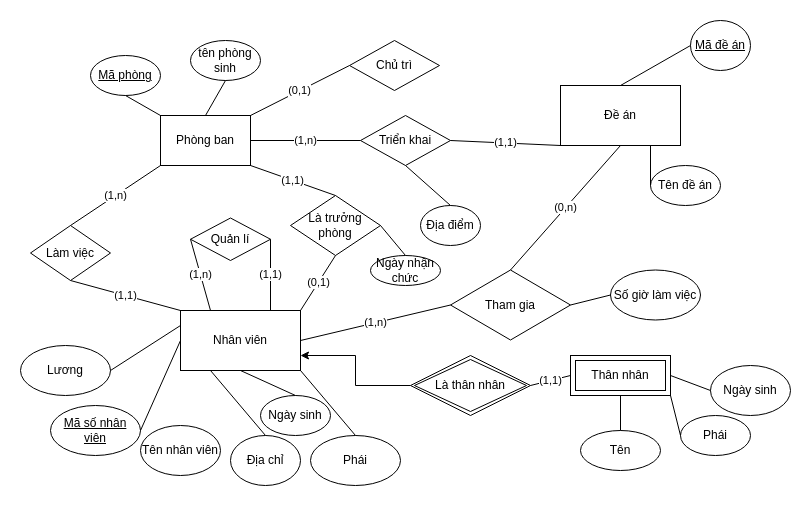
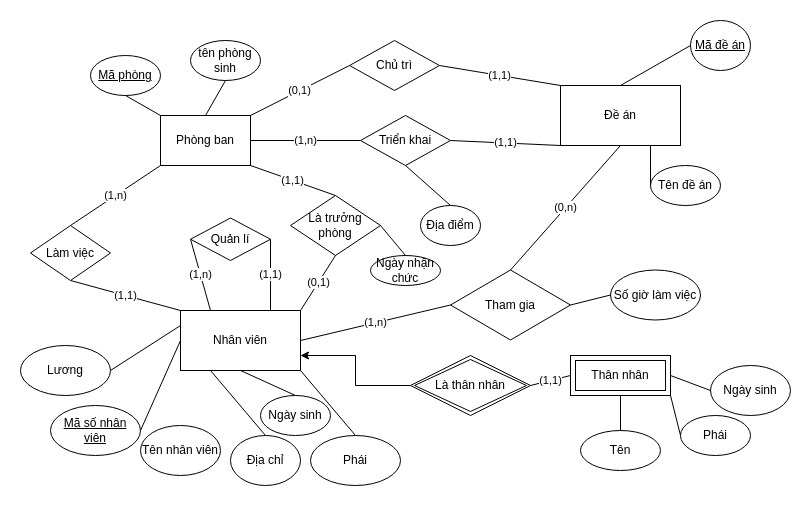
edge "Chủ trì" -- "Đề án": added, label "(1,1)"
